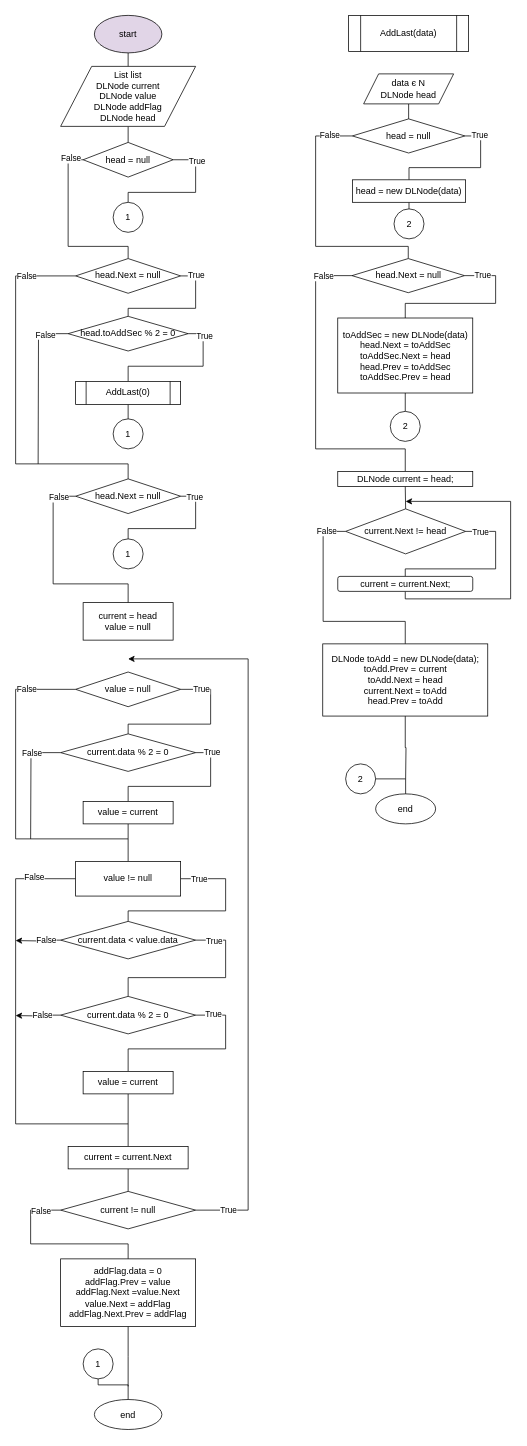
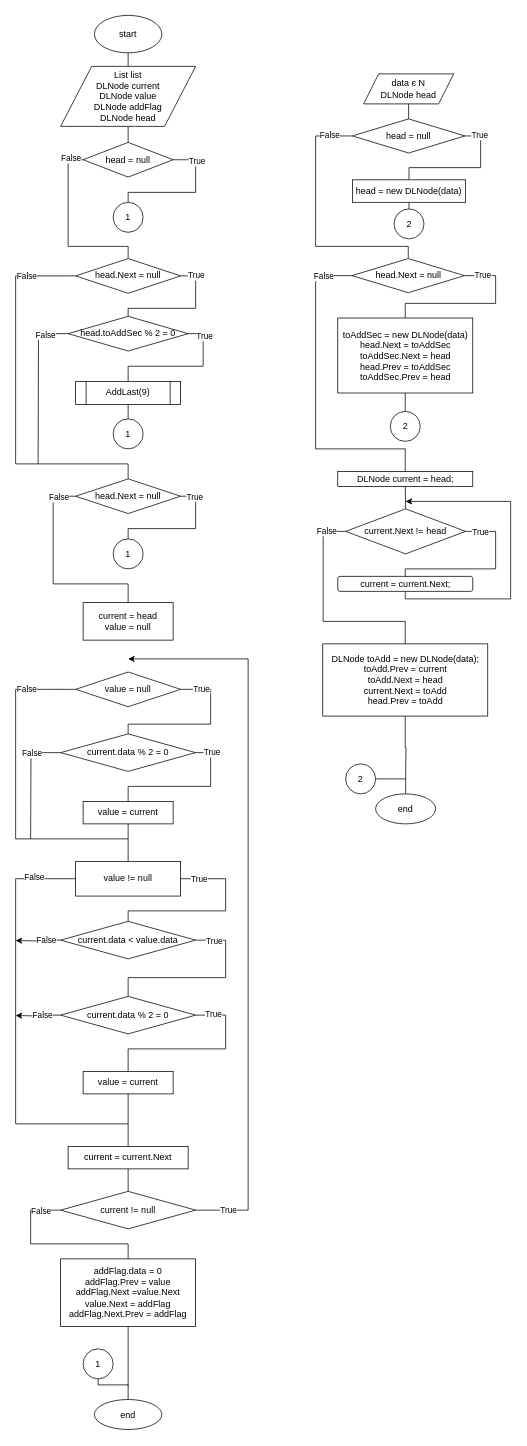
node "AddLast(data)": removed
node "start": fillcolor #e1d5e7 -> #ffffff
node "AddLast(0)": label "AddLast(0)" -> "AddLast(9)"
